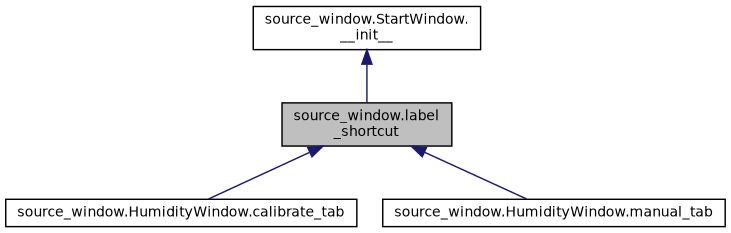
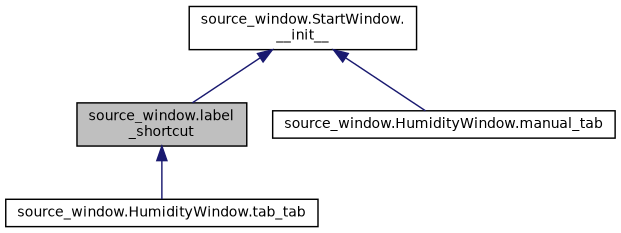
edge "source_window.HumidityWindow.manual_tab" -> "source_window.label _shortcut": now "source_window.HumidityWindow.manual_tab" -> "source_window.StartWindow. __init__"
node "source_window.HumidityWindow.calibrate_tab": label "source_window.HumidityWindow.calibrate_tab" -> "source_window.HumidityWindow.tab_tab"
